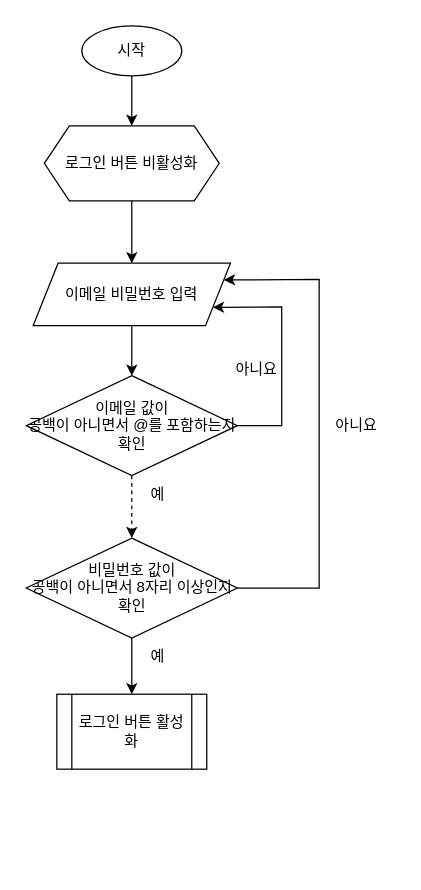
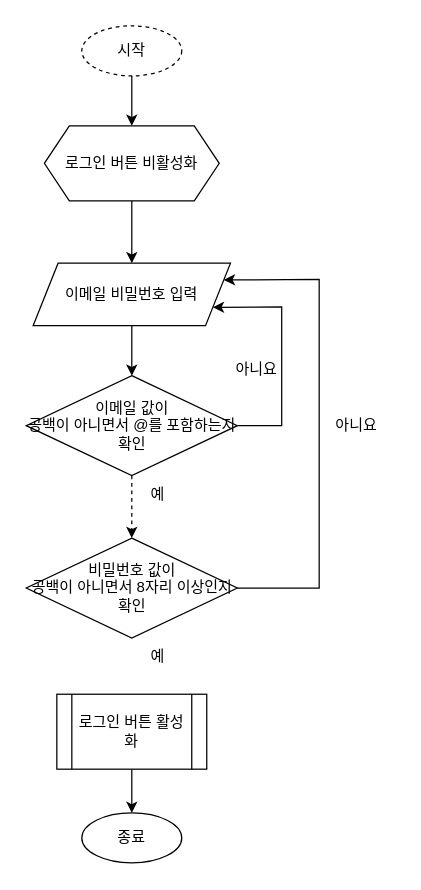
node "시작": style solid -> dashed
edge "비밀번호 값이 공백이 아니면서 8자리 이상인지 확인" -> "로그인 버튼 활성화": removed
edge "로그인 버튼 활성화" -> "종료": added
node "종료": added
